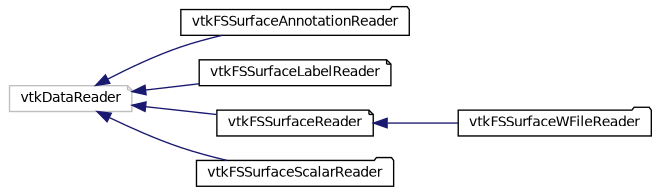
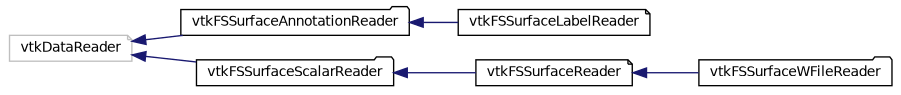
edge "vtkFSSurfaceLabelReader" -> "vtkDataReader": now "vtkFSSurfaceLabelReader" -> "vtkFSSurfaceAnnotationReader"
edge "vtkFSSurfaceReader" -> "vtkDataReader": now "vtkFSSurfaceReader" -> "vtkFSSurfaceScalarReader"
